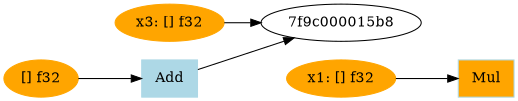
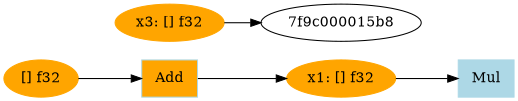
edge "Add" -> "7f9c000015b8": now "Add" -> "x1: [] f32"
node "Add": fillcolor lightblue -> orange
node "Mul": fillcolor orange -> lightblue
